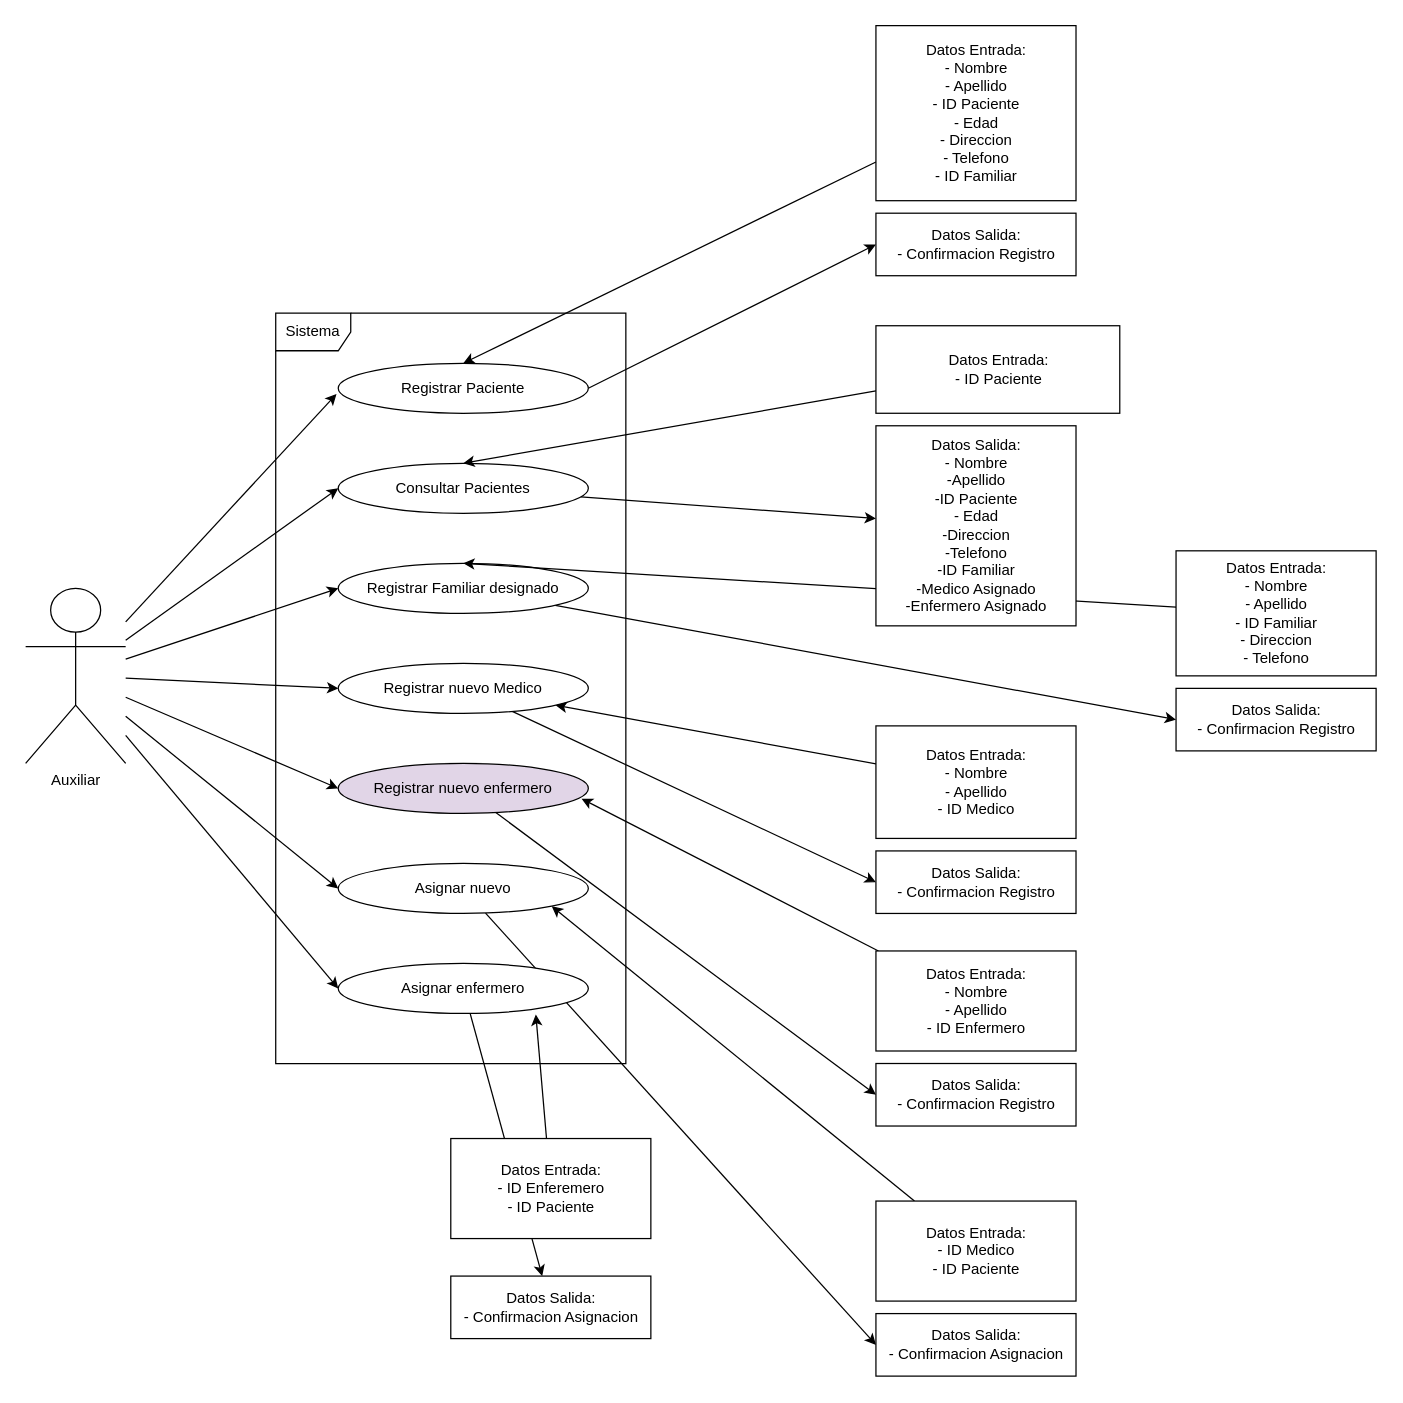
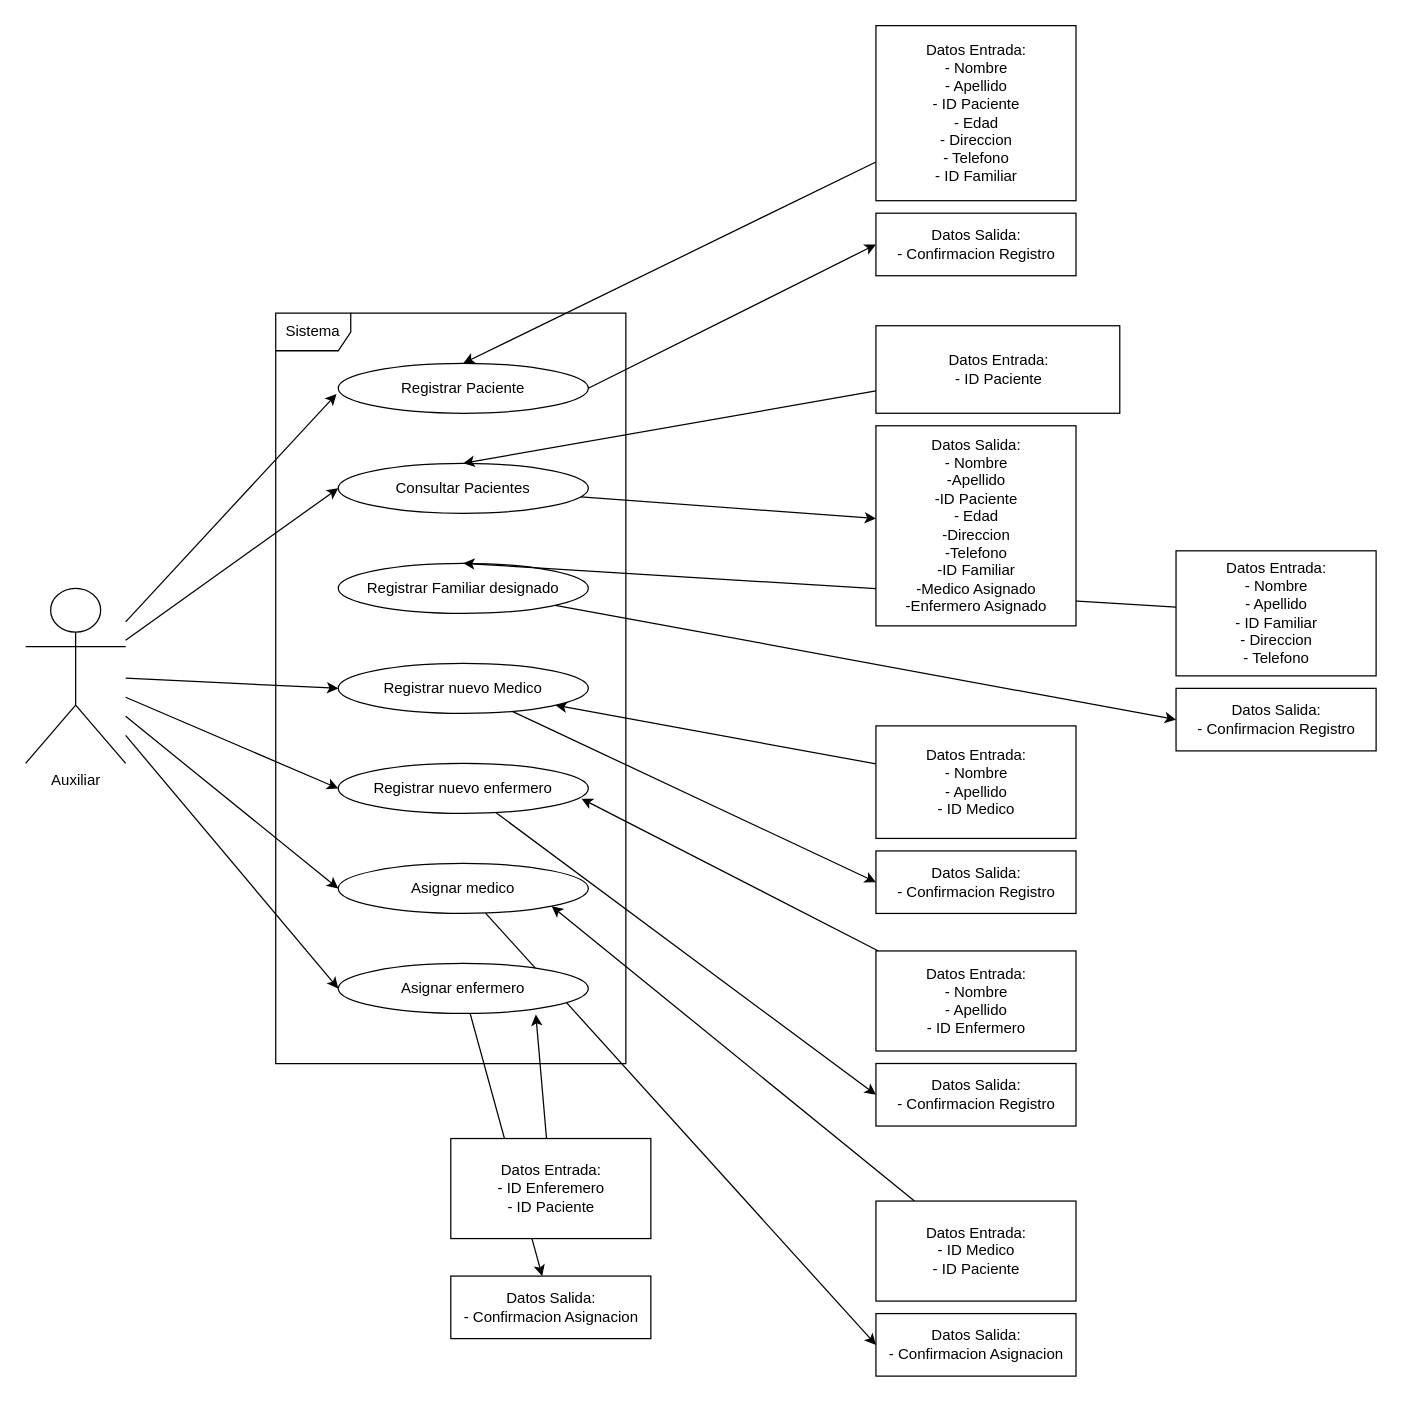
edge "Auxiliar" -> "Registrar Familiar designado": removed
node "Registrar nuevo enfermero": fillcolor #e1d5e7 -> #ffffff
node "Asignar nuevo": label "Asignar nuevo" -> "Asignar medico"
